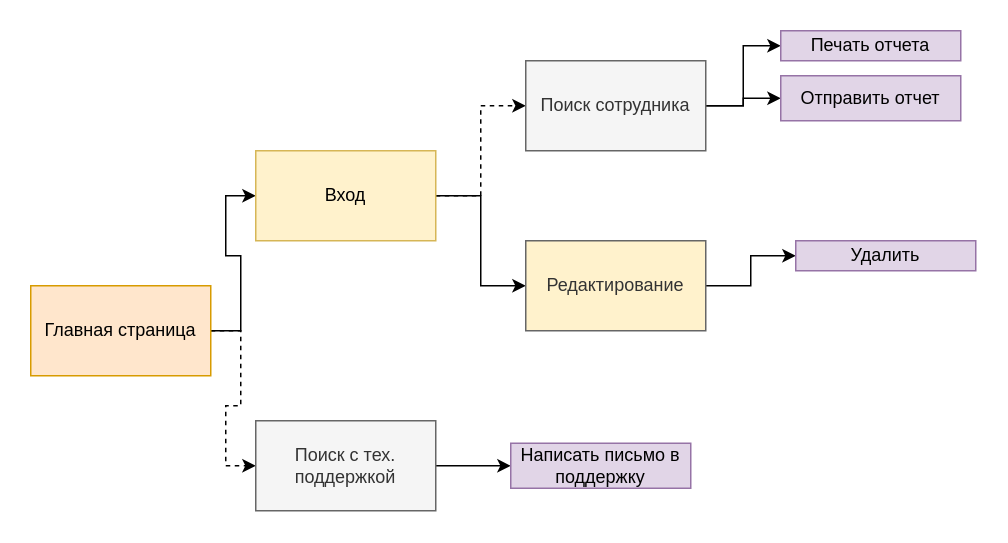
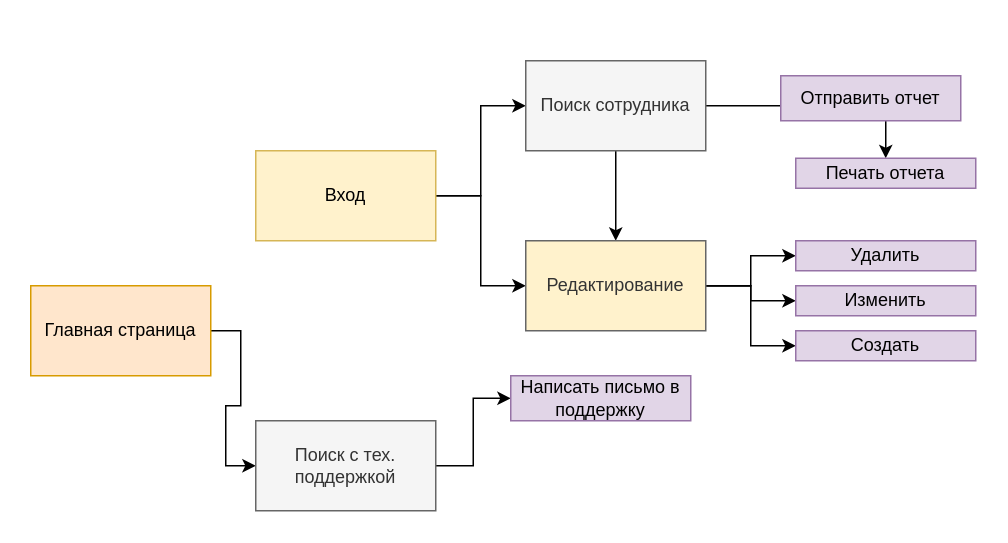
node "Печать отчета": moved (871, 46) -> (886, 173)
edge "Поиск сотрудника" -> "Отправить отчет": now "Поиск сотрудника" -> "Редактирование"
edge "Вход" -> "Поиск сотрудника": style dashed -> solid
edge "Главная страница" -> "Вход": removed
edge "Редактирование" -> "Изменить": added
node "Изменить": added
edge "Редактирование" -> "Создать": added
node "Создать": added
edge "Главная страница" -> "Поиск с тех. поддержкой": style dashed -> solid
node "Написать письмо в поддержку": moved (601, 466) -> (601, 398)
